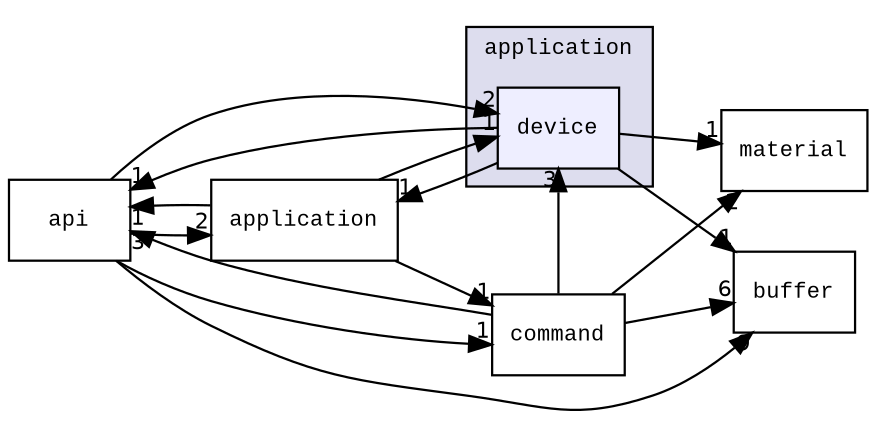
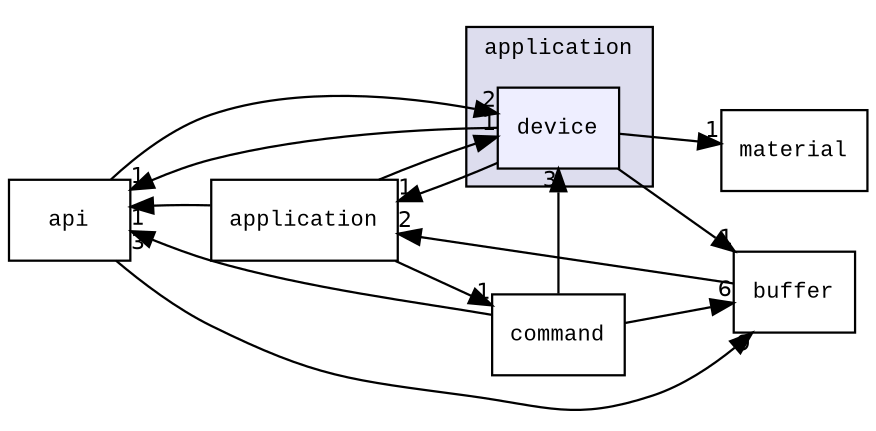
edge "api" -> "application": now "buffer" -> "application"
edge "command" -> "material": removed
edge "api" -> "command": removed
